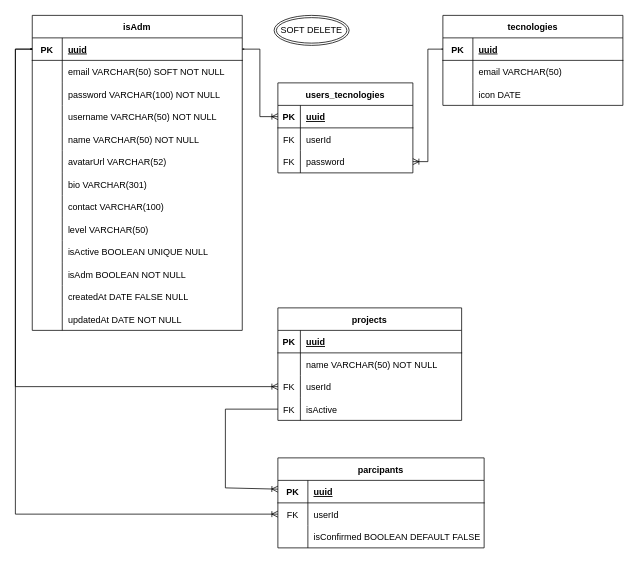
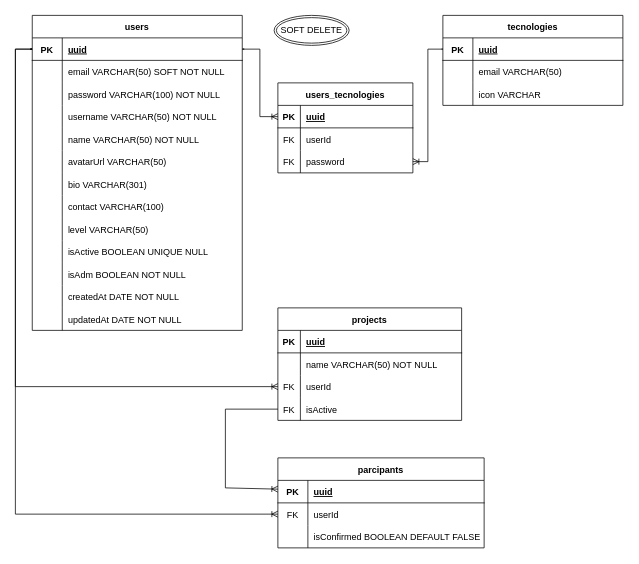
node "isAdm": label "isAdm" -> "users"
node "icon DATE": label "icon DATE" -> "icon VARCHAR"
node "avatarUrl VARCHAR(52)": label "avatarUrl VARCHAR(52)" -> "avatarUrl VARCHAR(50)"
node "createdAt DATE FALSE NULL": label "createdAt DATE FALSE NULL" -> "createdAt DATE NOT NULL"
